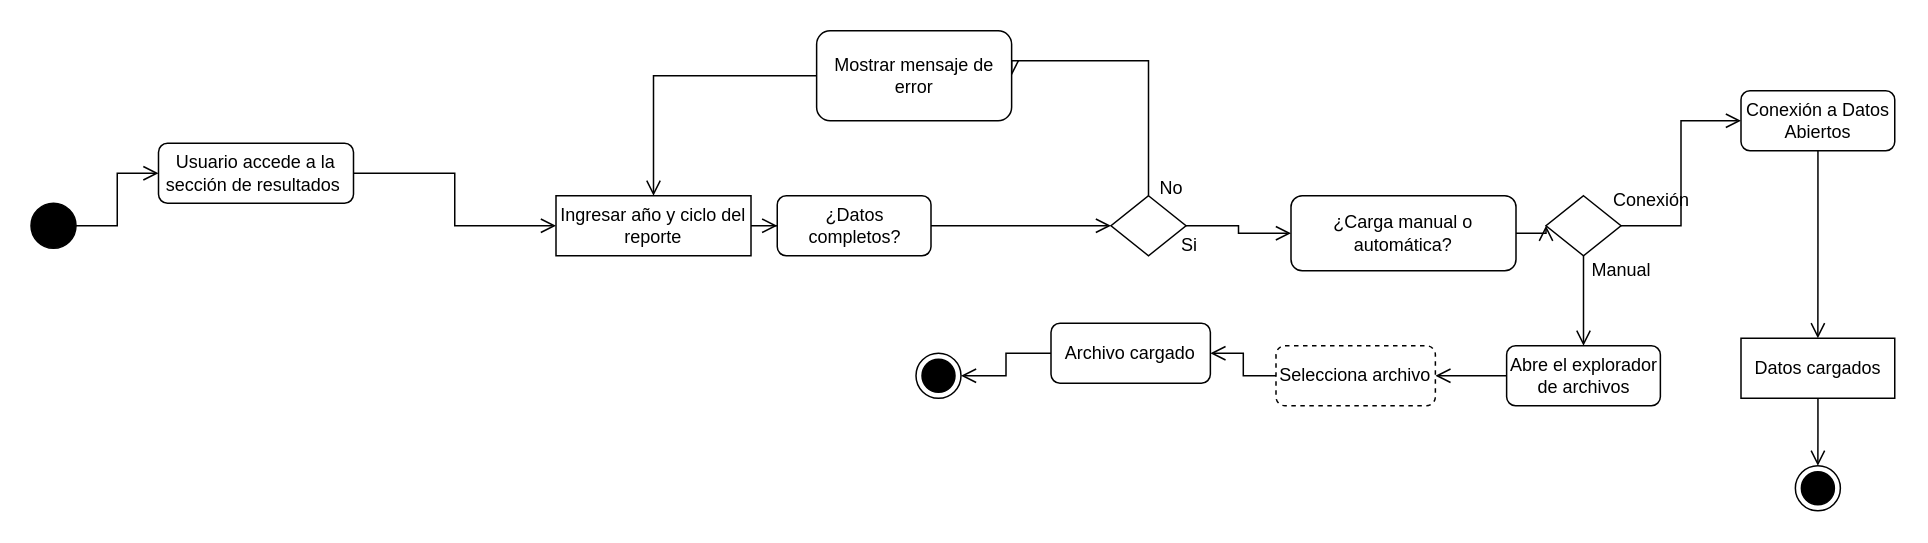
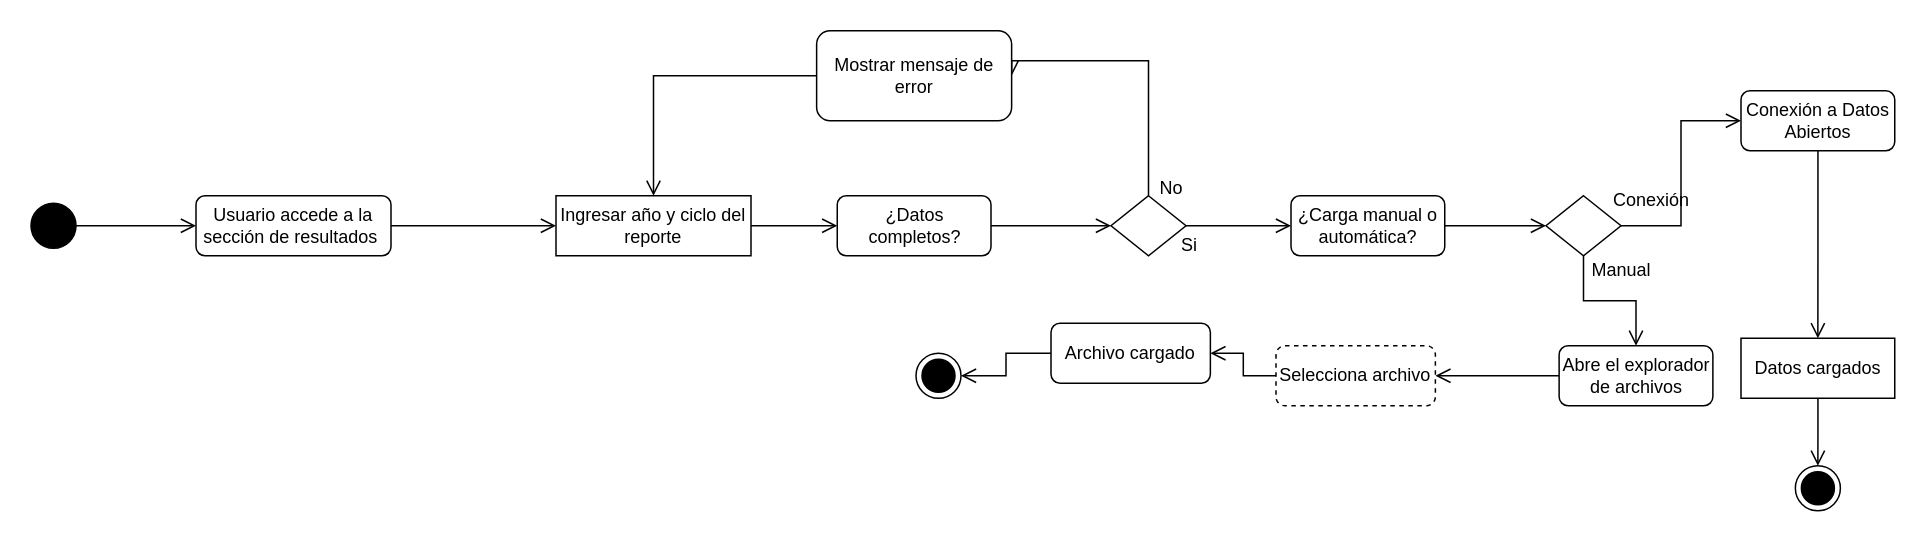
node "Usuario accede a la sección de resultados": moved (256, 173) -> (293, 226)
node "¿Datos completos?": moved (854, 226) -> (914, 226)
node "¿Carga manual o automática?": size 225x75 -> 154x60
node "Abre el explorador de archivos": moved (1583, 376) -> (1636, 376)
